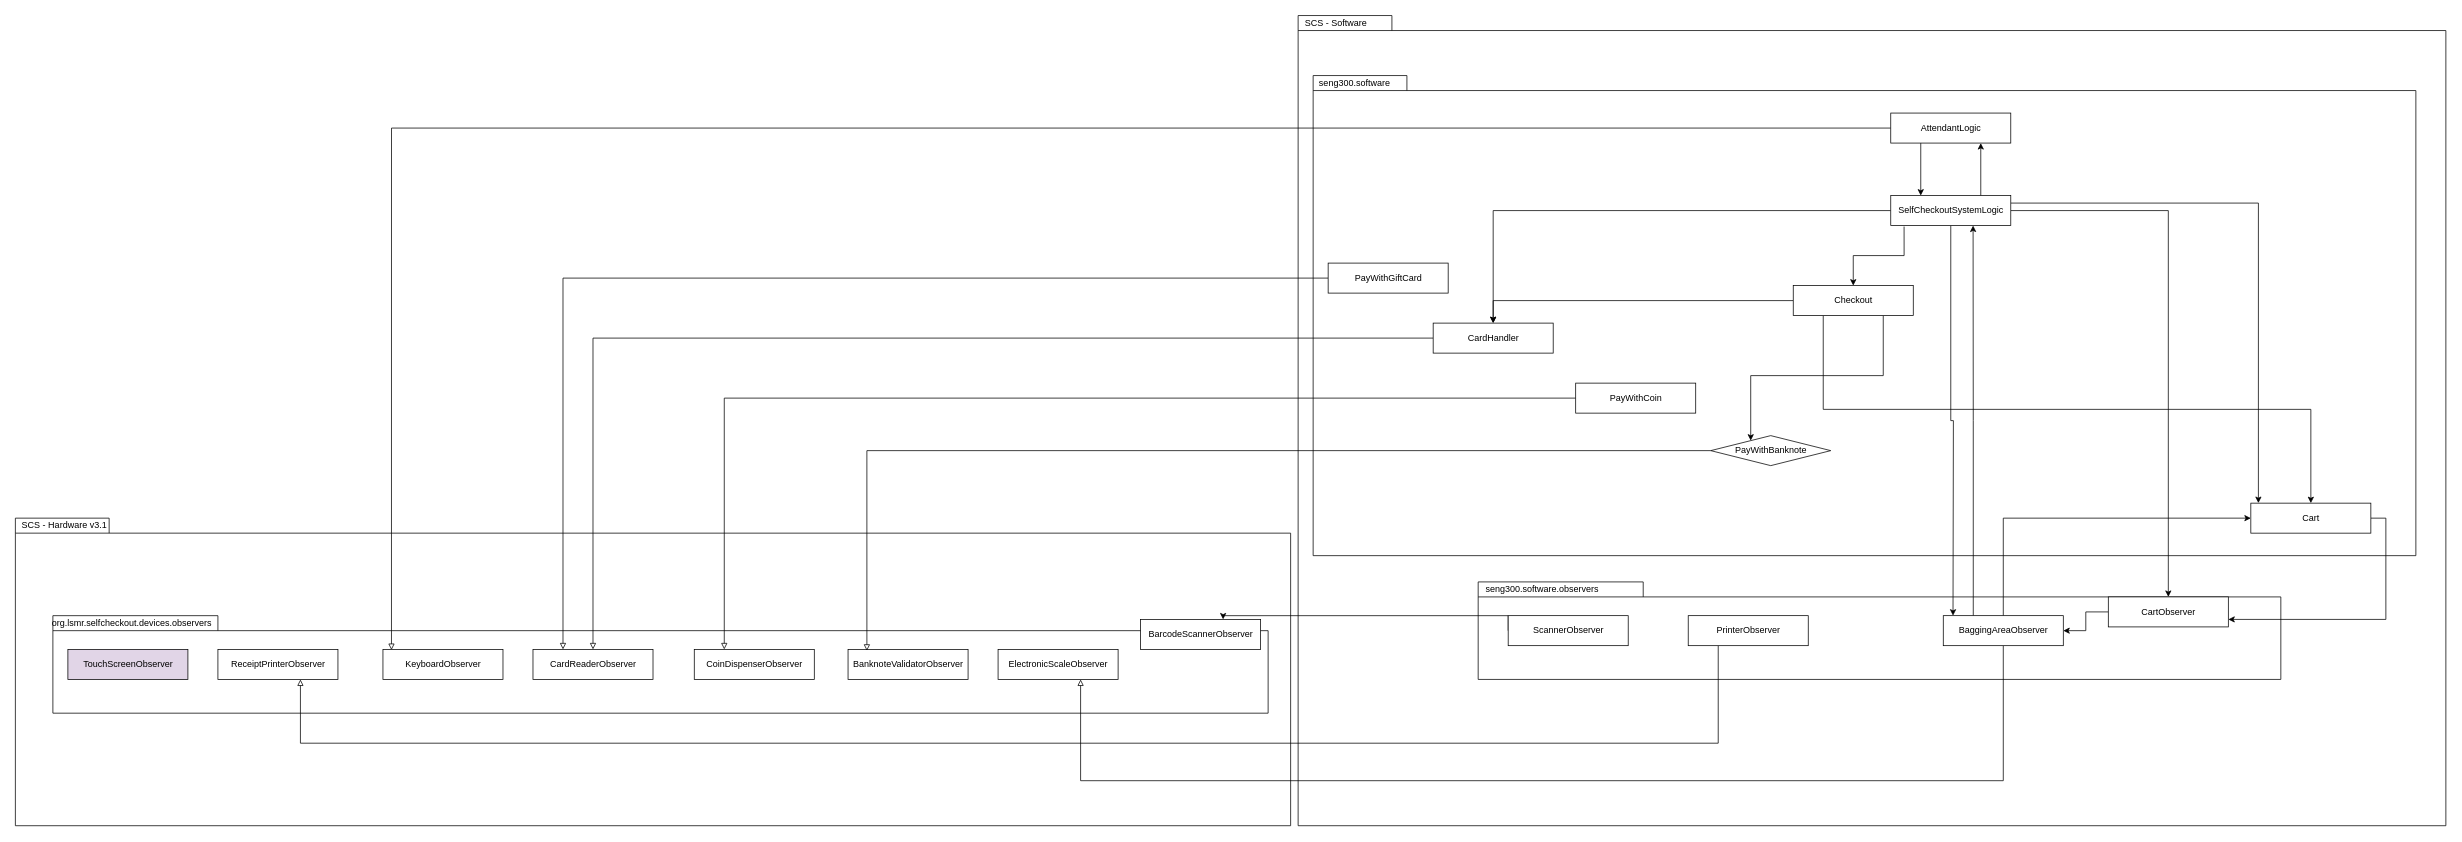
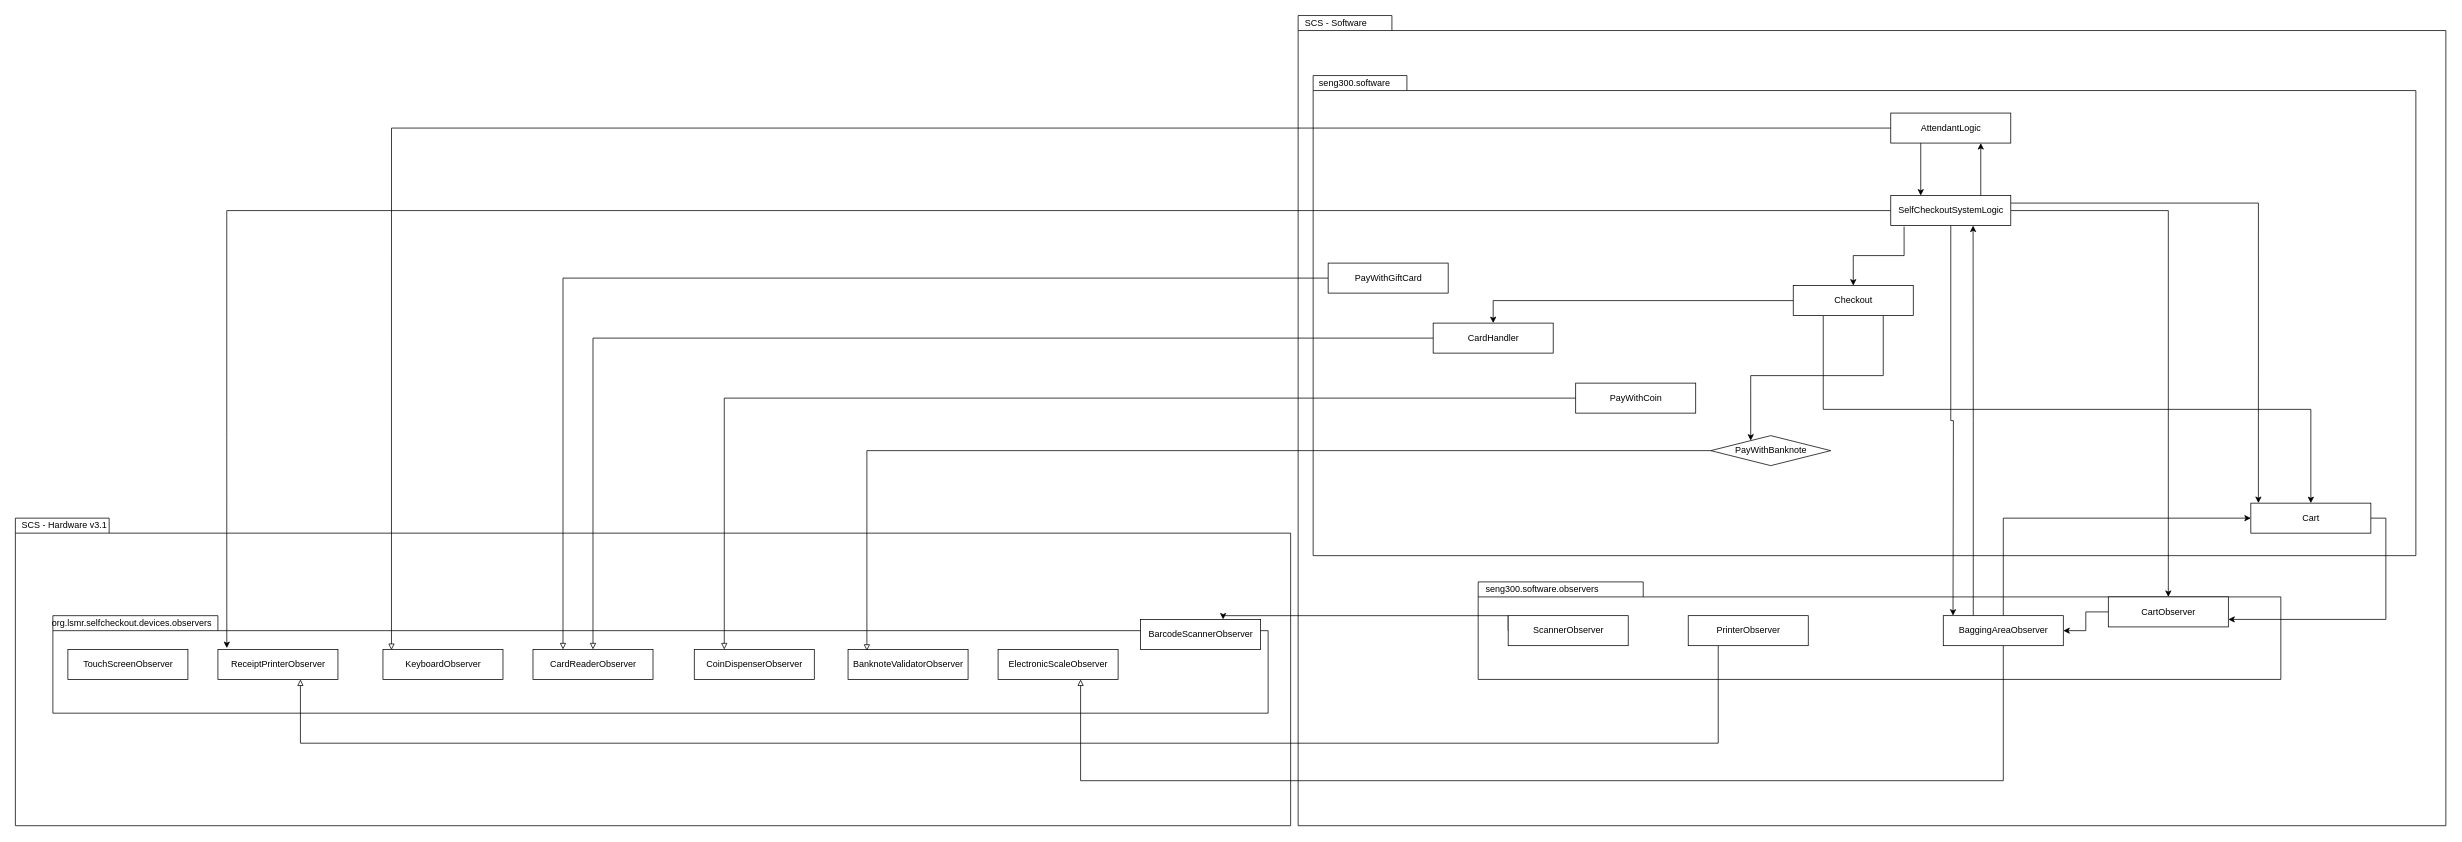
edge "SelfCheckoutSystemLogic" -> "CardHandler": now "SelfCheckoutSystemLogic" -> "ReceiptPrinterObserver"
node "TouchScreenObserver": fillcolor #e1d5e7 -> #ffffff
